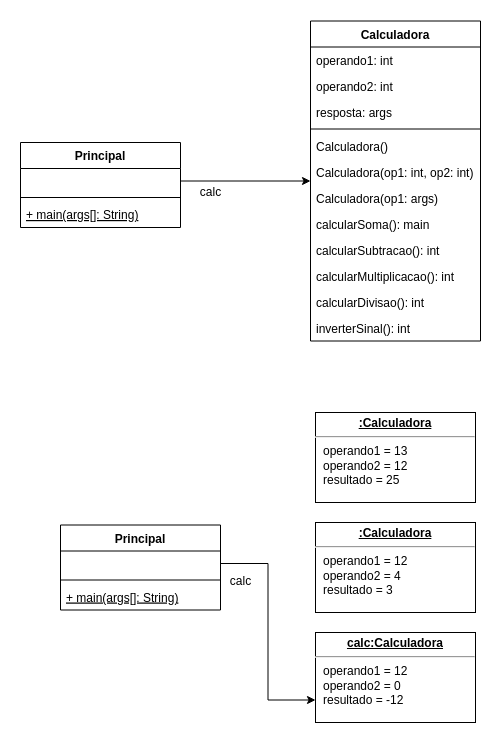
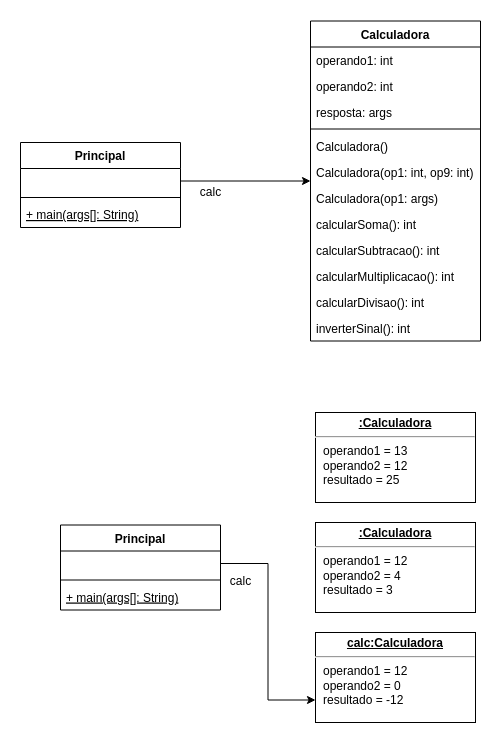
node "Calculadora(op1: int, op2: int)": label "Calculadora(op1: int, op2: int)" -> "Calculadora(op1: int, op9: int)"
node "calcularSoma(): main": label "calcularSoma(): main" -> "calcularSoma(): int"
